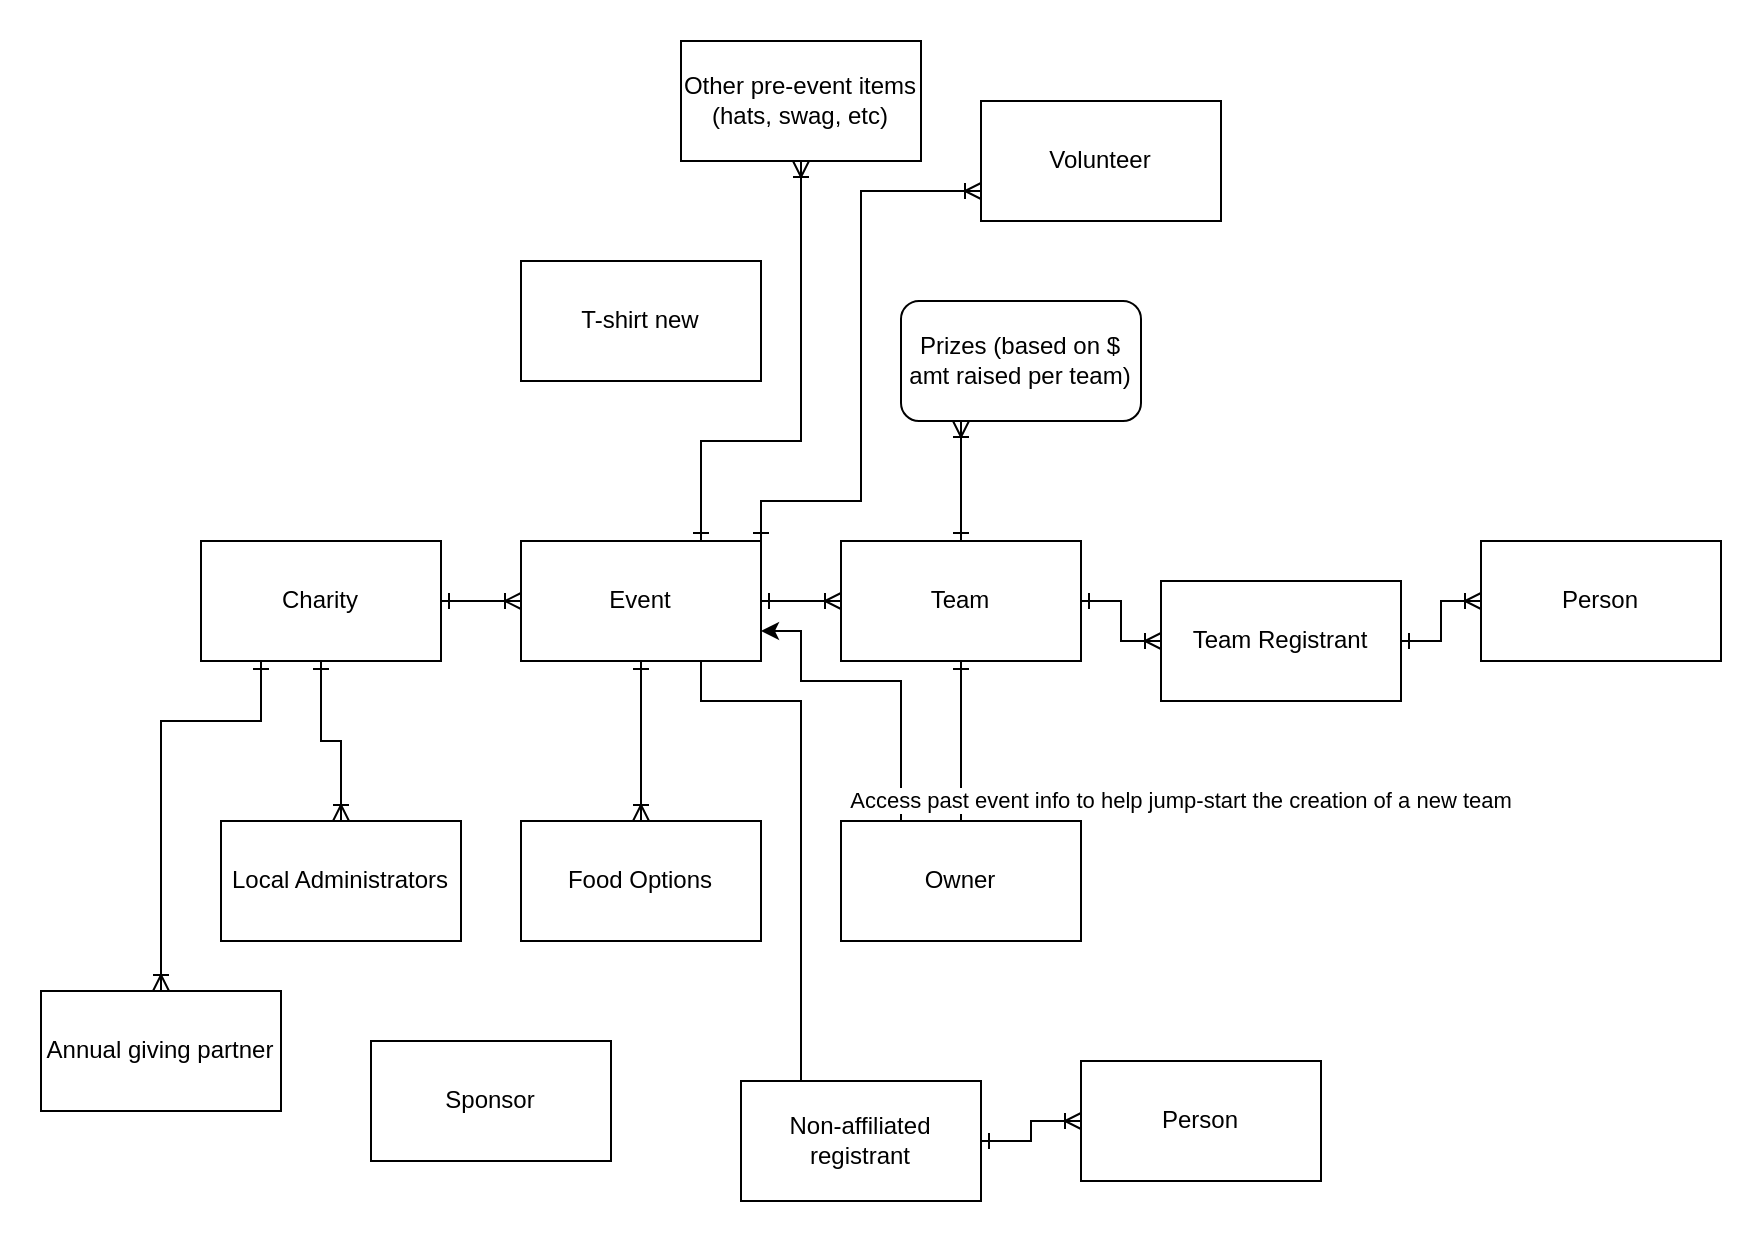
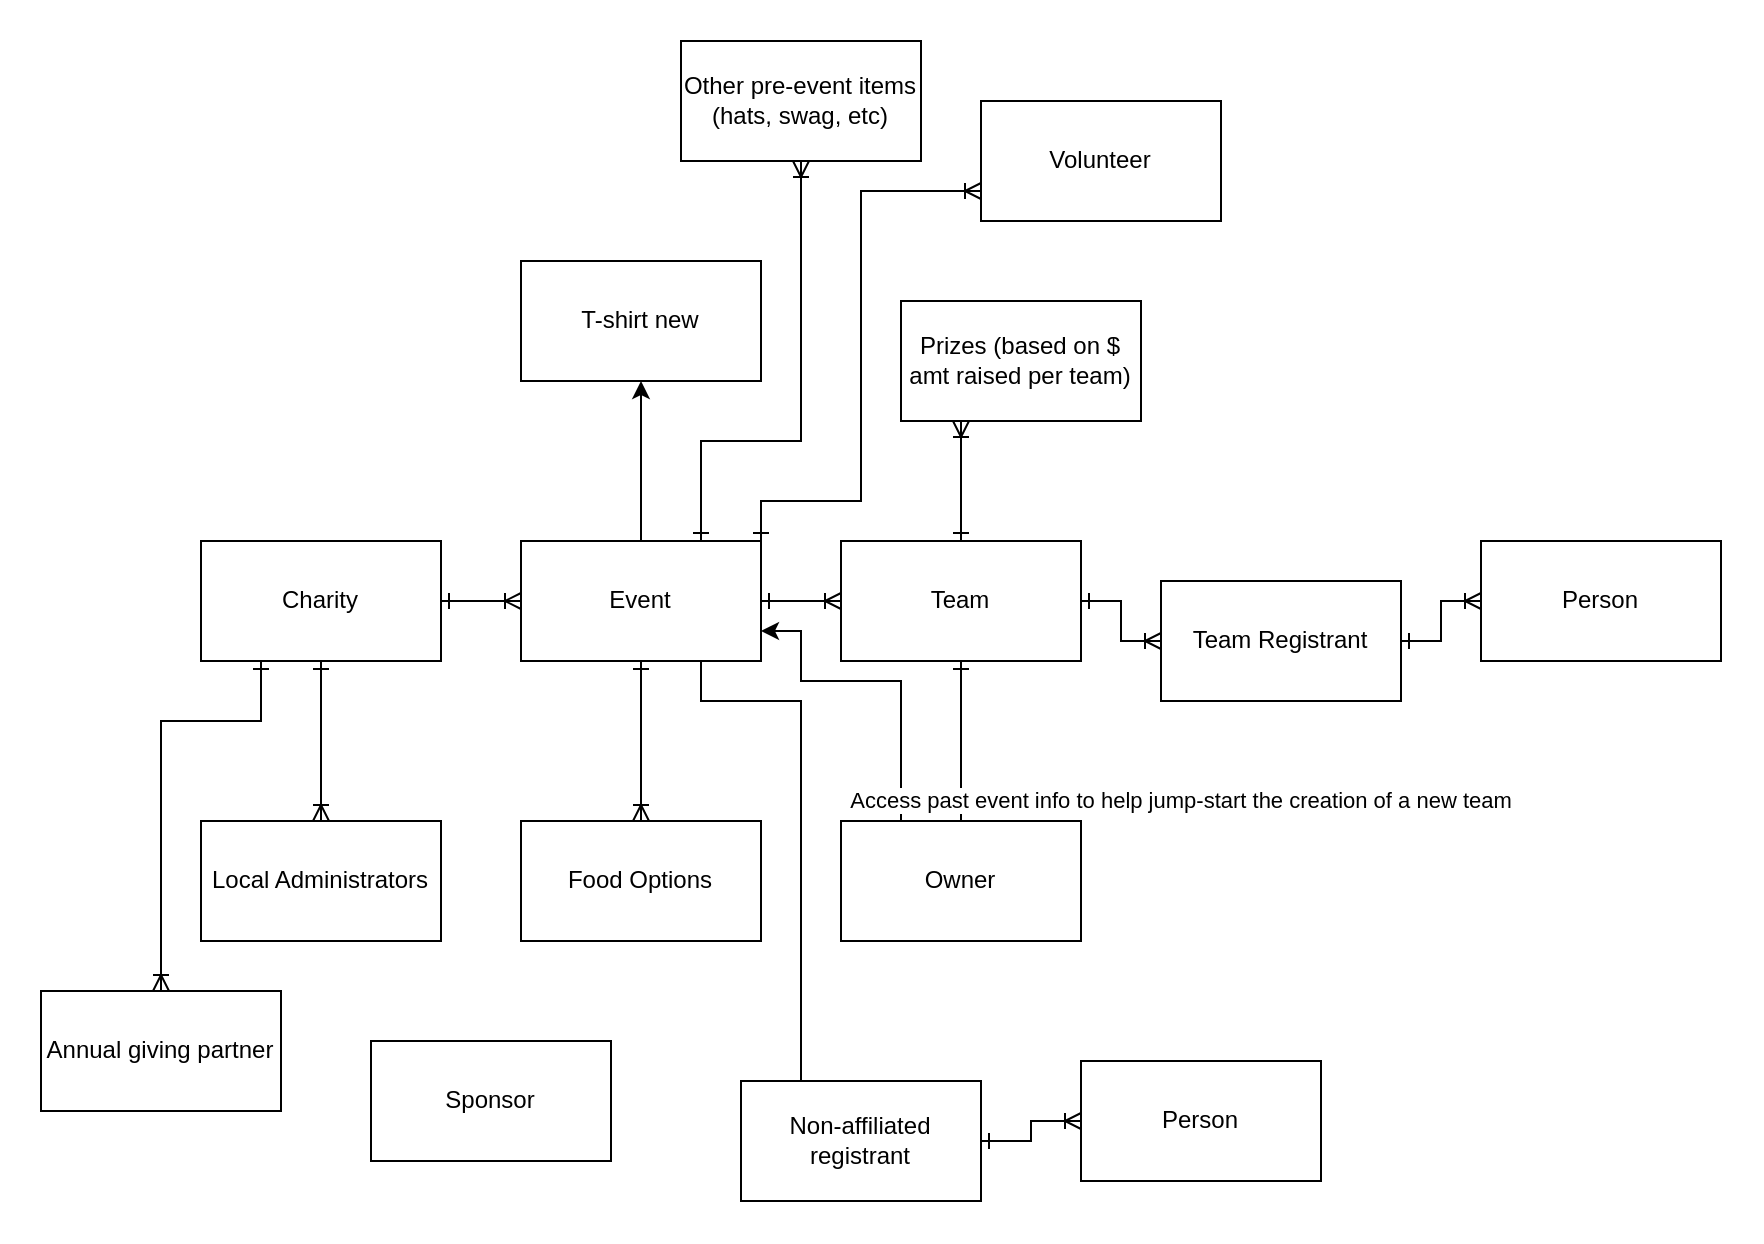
node "Prizes (based on $ amt raised per team)": shape rounded rectangle -> rectangle
edge "Event" -> "T-shirt new": added
node "Local Administrators": moved (341, 881) -> (321, 881)
